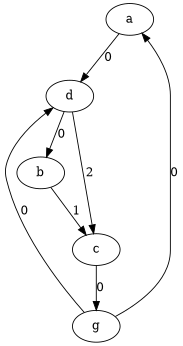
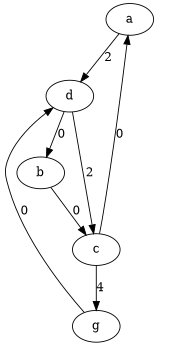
edge "a" -> "d": label "0" -> "2"
edge "g" -> "a": now "c" -> "a"
edge "b" -> "c": label "1" -> "0"
edge "c" -> "g": label "0" -> "4"
